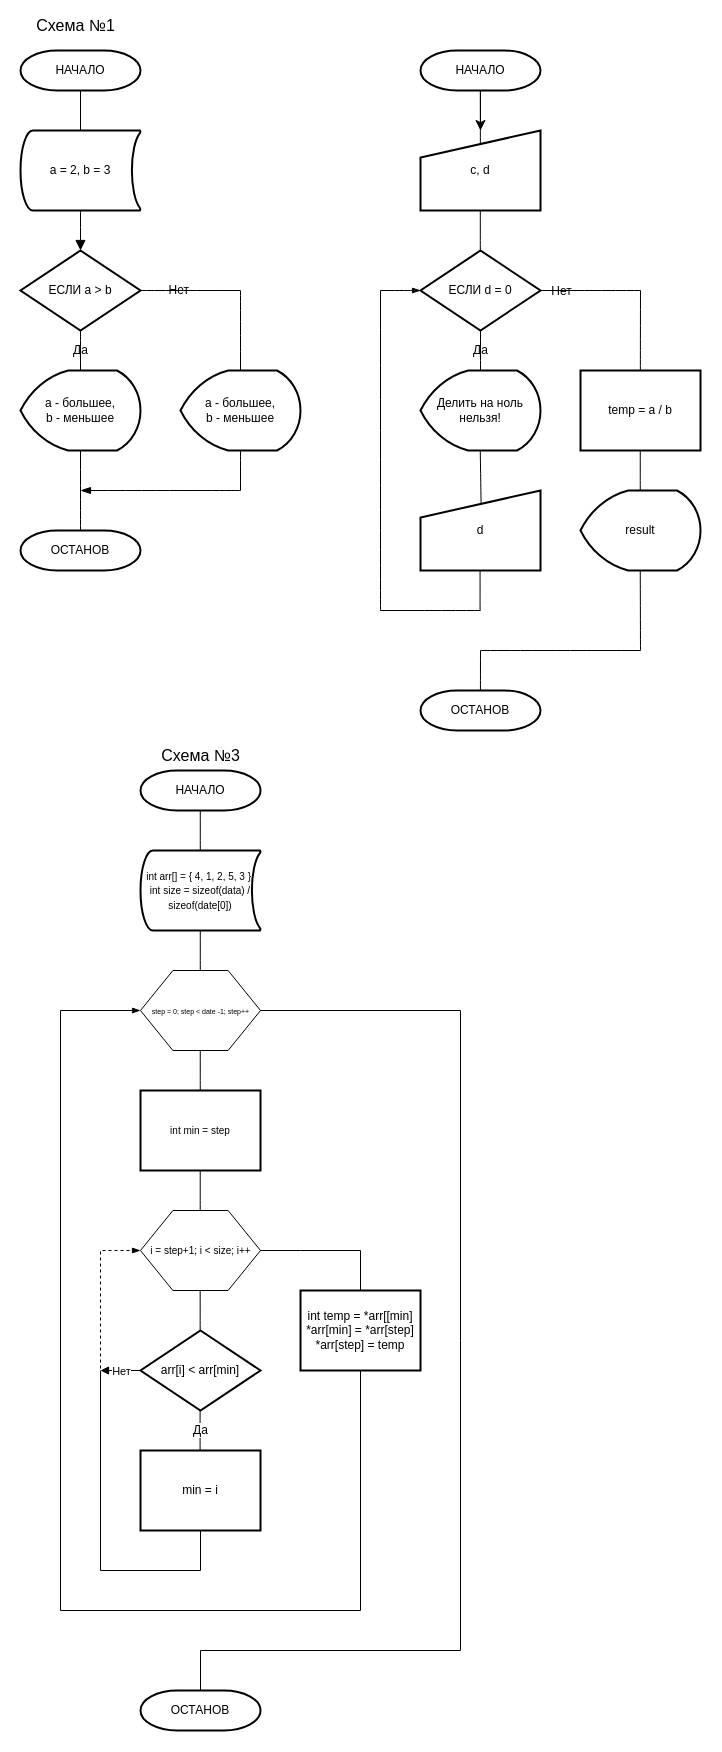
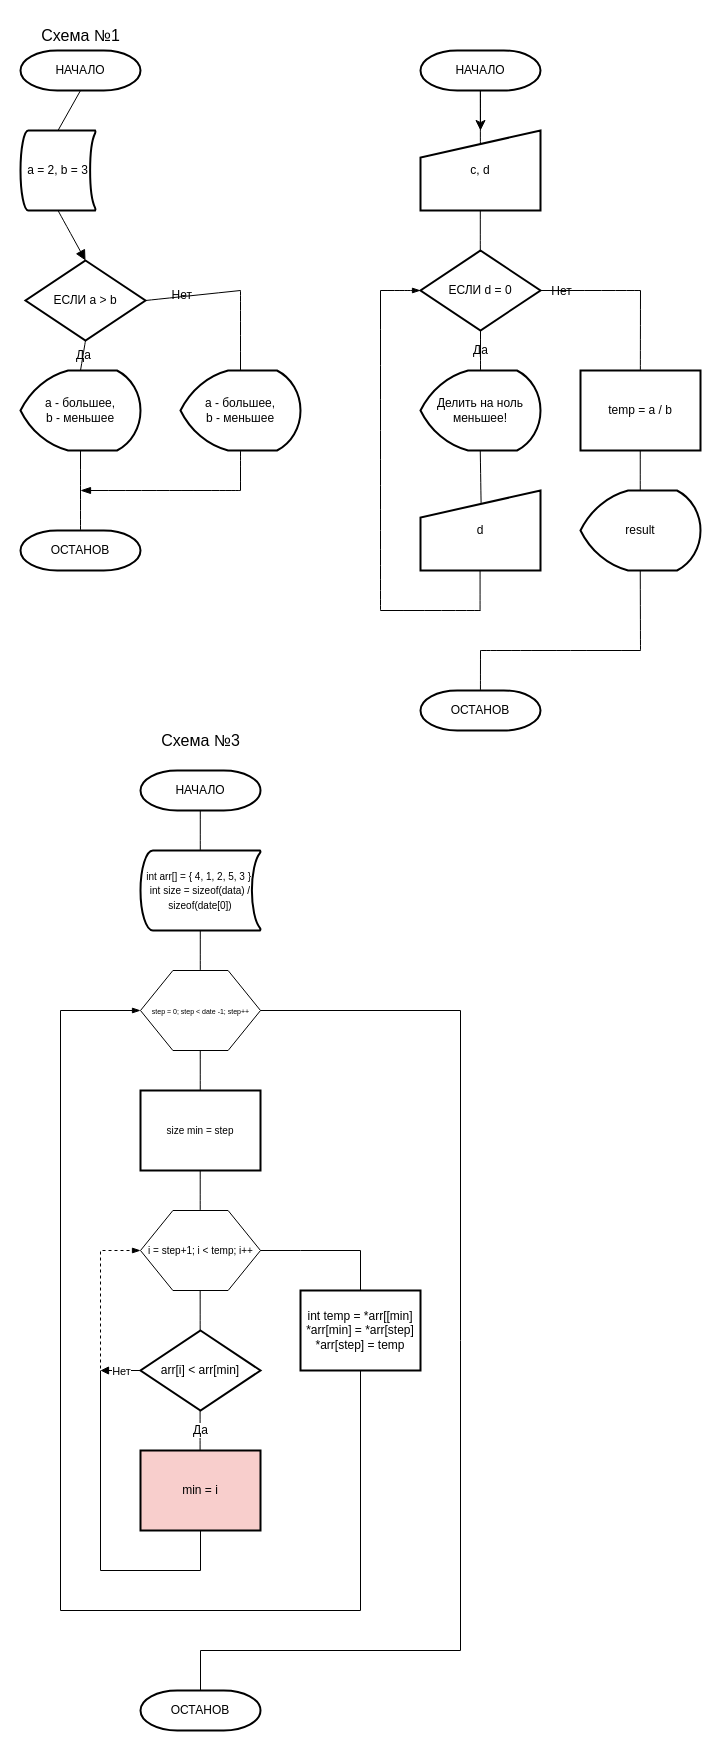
node "Схема №1": moved (76, 26) -> (81, 36)
node "a = 2, b = 3": size 120x80 -> 75x80
node "ЕСЛИ a > b": moved (81, 291) -> (86, 301)
node "Делить на ноль нельзя!": label "Делить на ноль нельзя!" -> "Делить на ноль меньшее!"
node "Схема №3": moved (201, 756) -> (201, 741)
node "int min = step": label "int min = step" -> "size min = step"
node "i = step+1; i < size; i++": label "i = step+1; i < size; i++" -> "i = step+1; i < temp; i++"
node "min = i": fillcolor #ffffff -> #f8cecc
